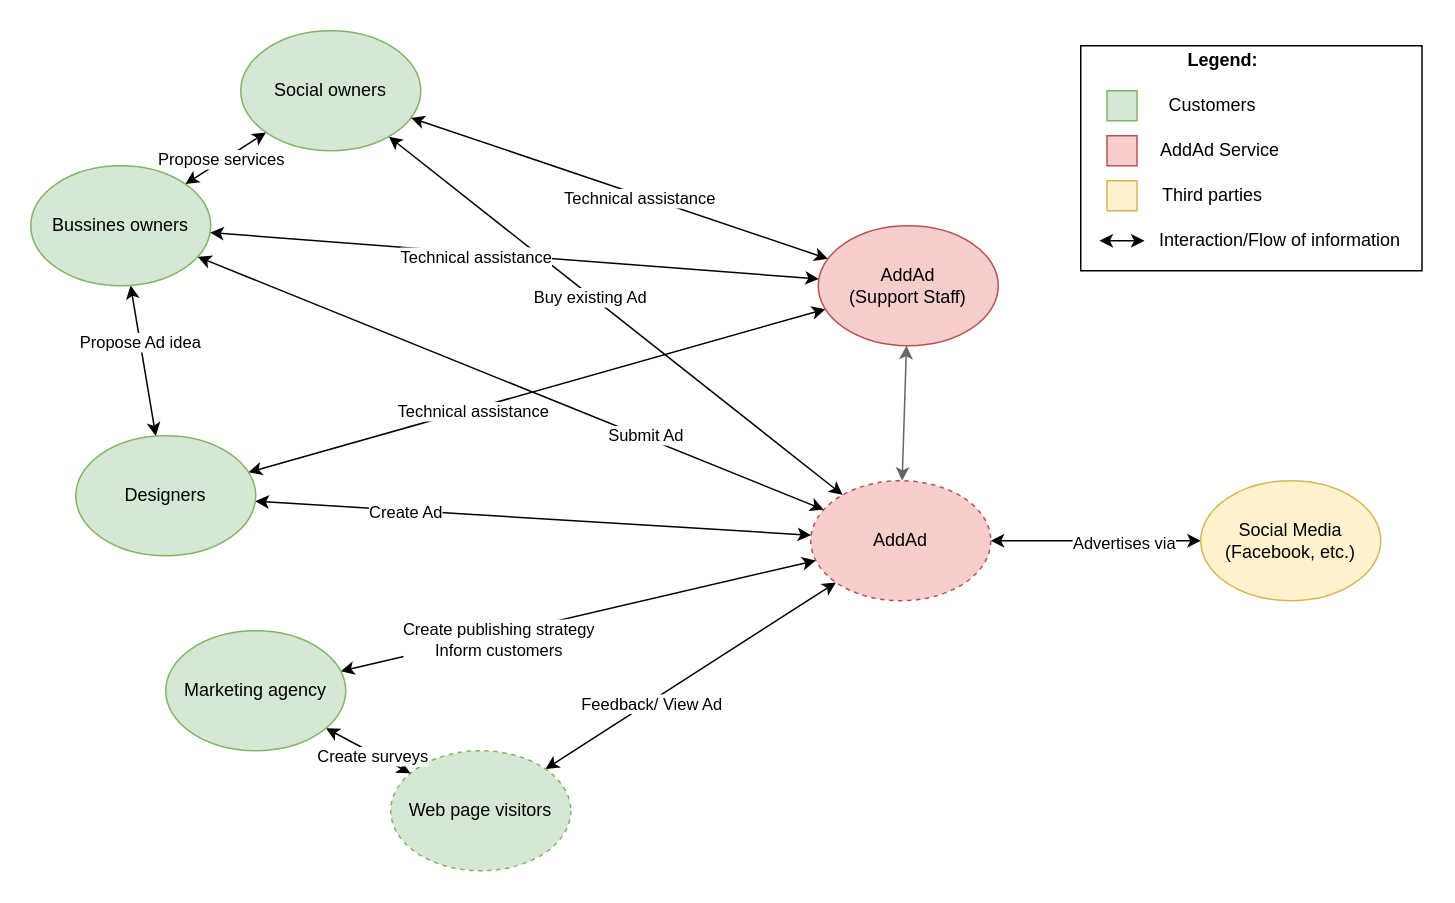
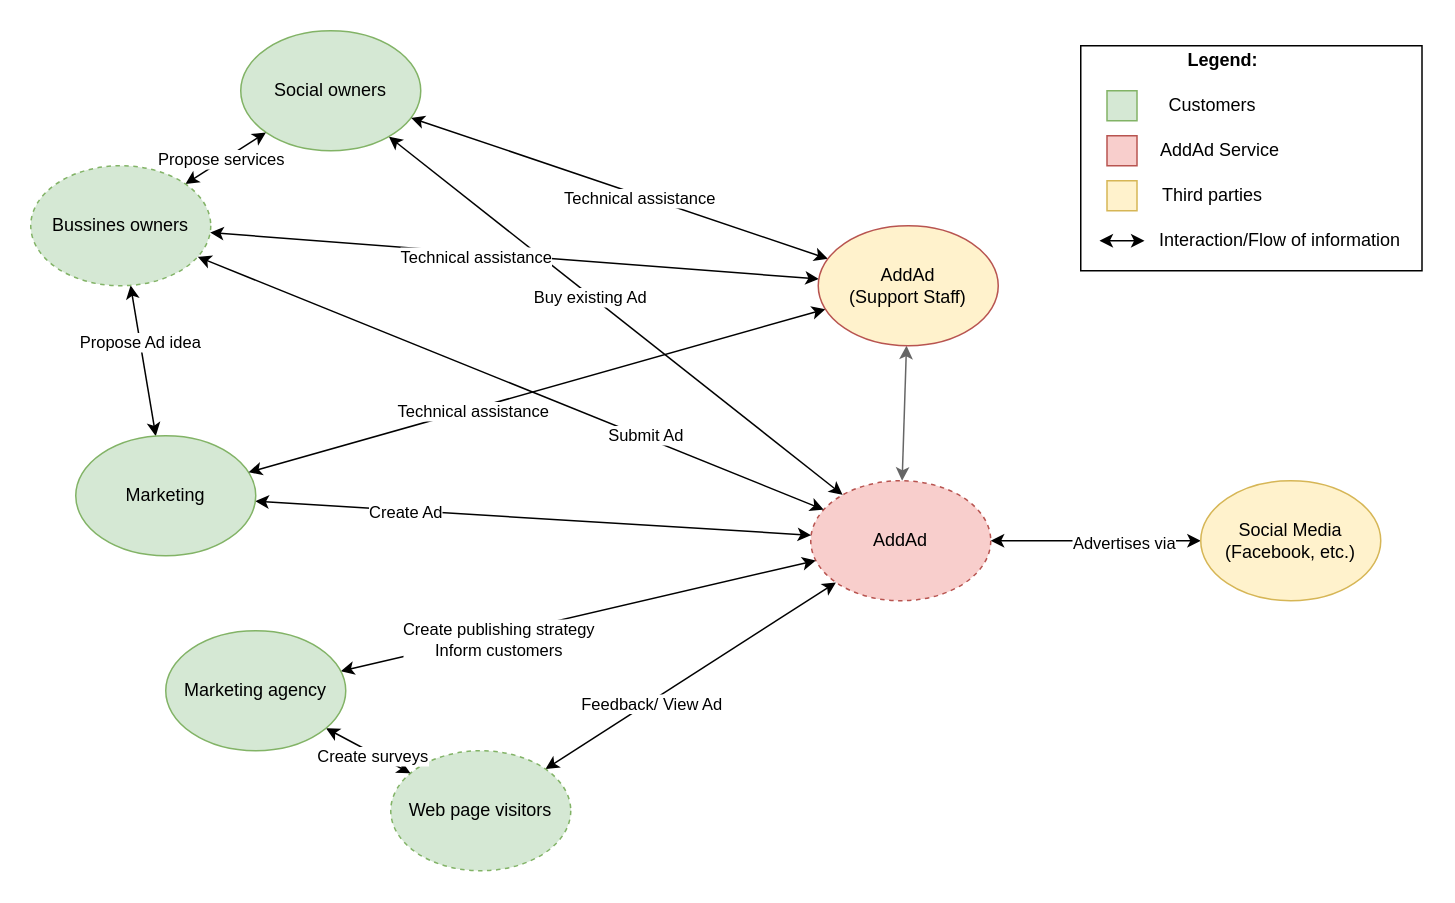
node "Bussines owners": style solid -> dashed
node "AddAd (Support Staff)": fillcolor #f8cecc -> #fff2cc
node "Designers": label "Designers" -> "Marketing"
